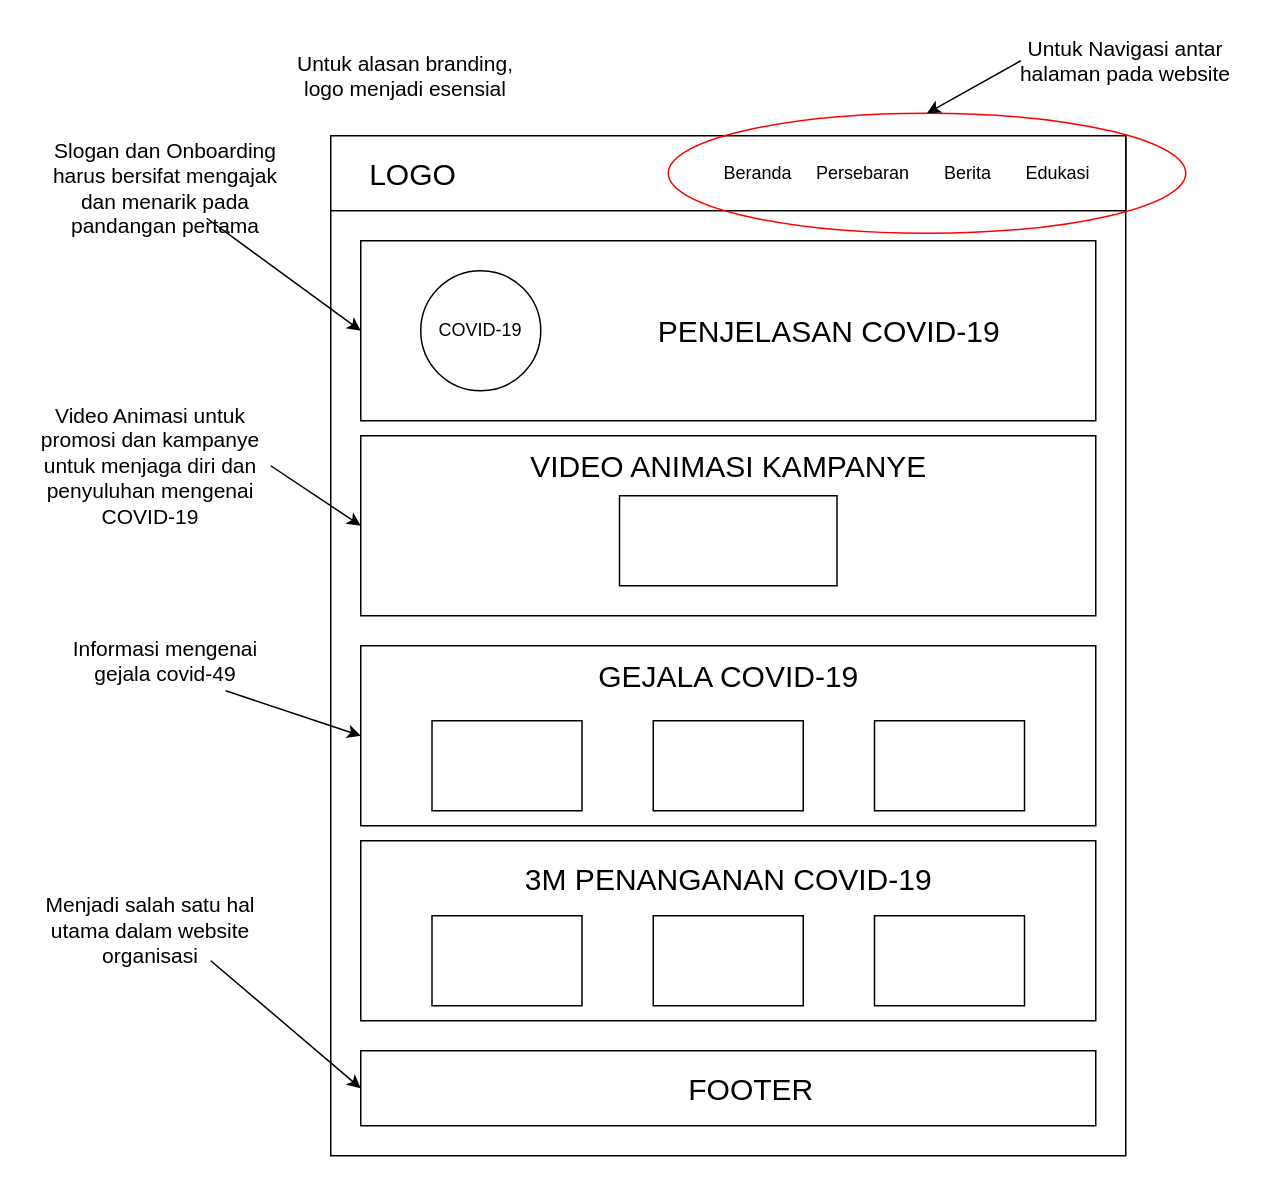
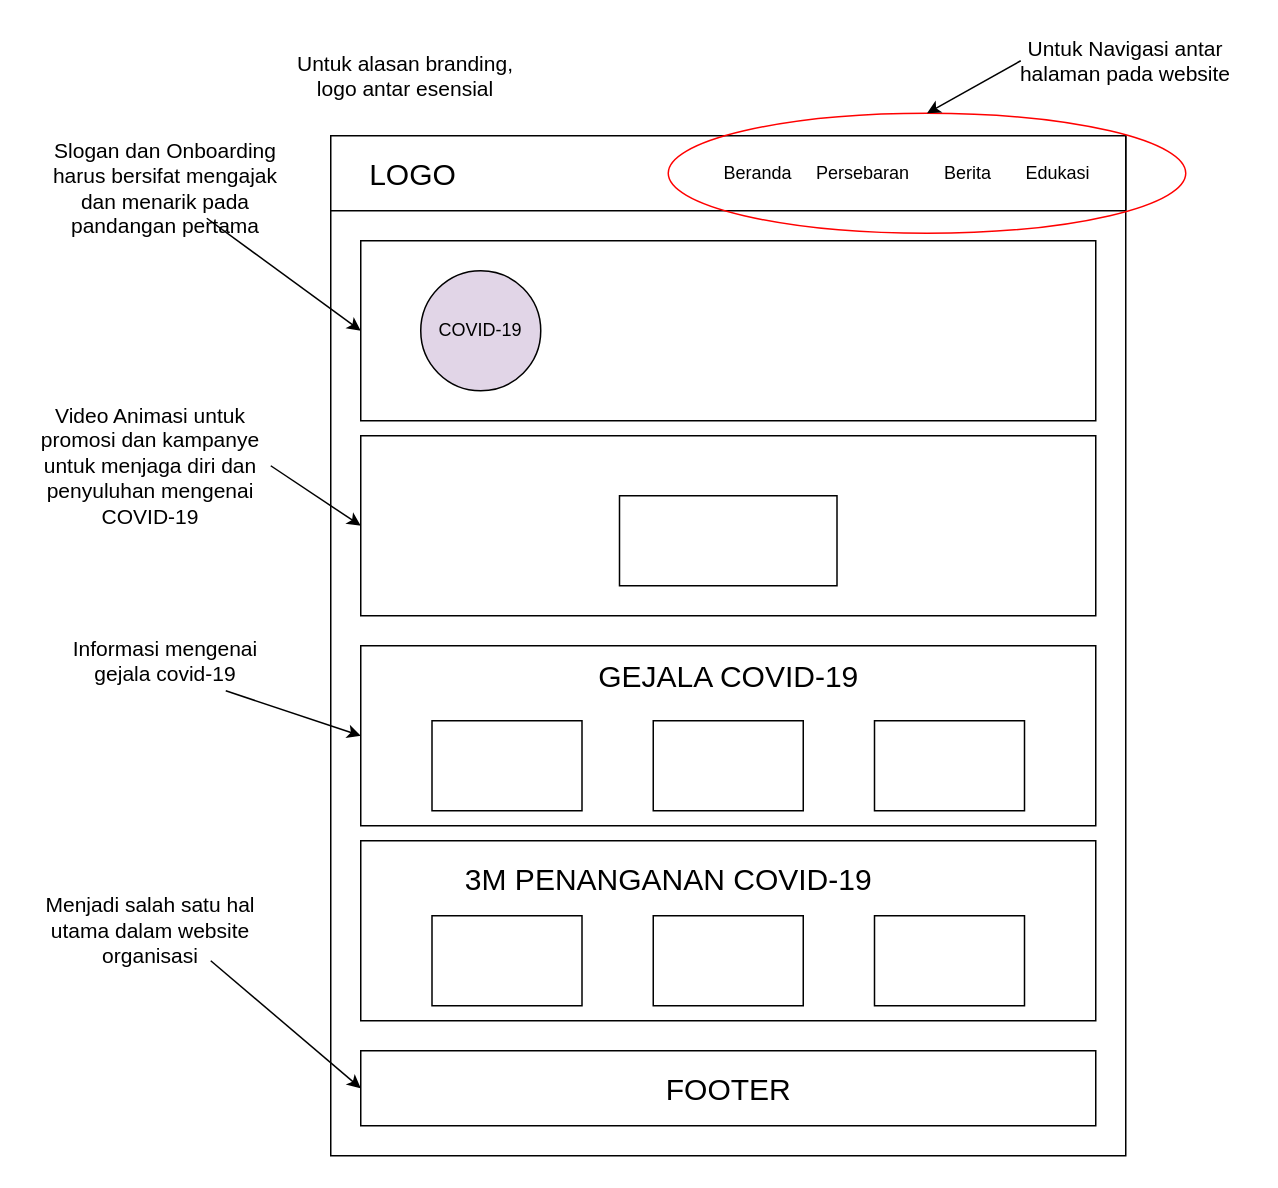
node "Untuk alasan branding, logo menjadi esensial": label "Untuk alasan branding, logo menjadi esensial" -> "Untuk alasan branding, logo antar esensial"
node "COVID-19": fillcolor #ffffff -> #e1d5e7
node "PENJELASAN COVID-19": removed
node "VIDEO ANIMASI KAMPANYE": removed
node "Informasi mengenai gejala covid-49": label "Informasi mengenai gejala covid-49" -> "Informasi mengenai gejala covid-19"
node "3M PENANGANAN COVID-19": moved (728, 878) -> (668, 878)
node "FOOTER": moved (751, 1088) -> (728, 1088)
